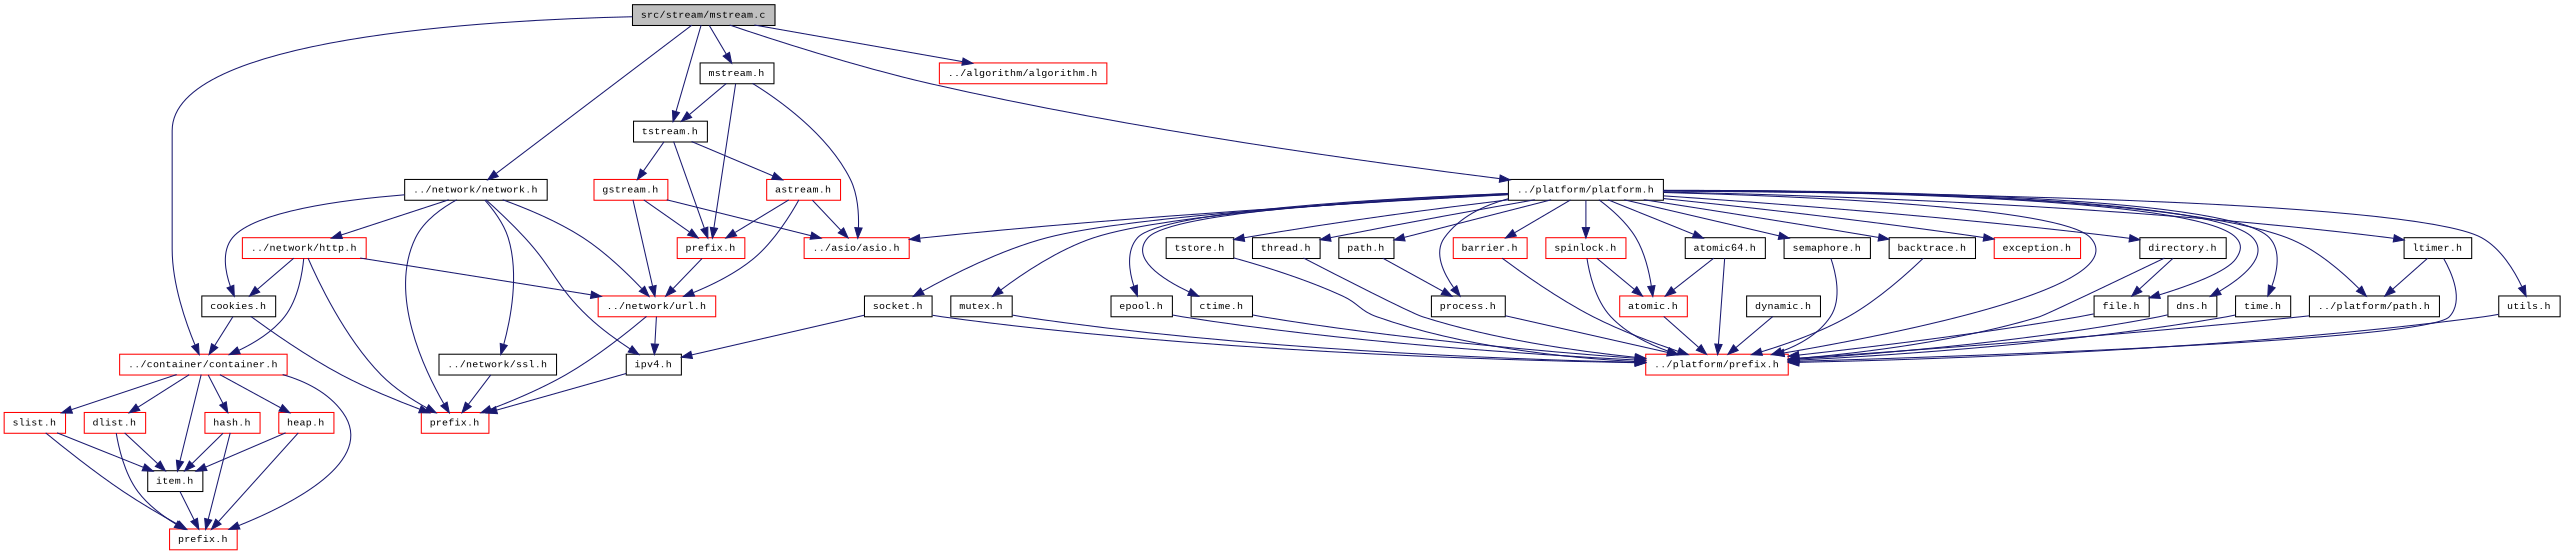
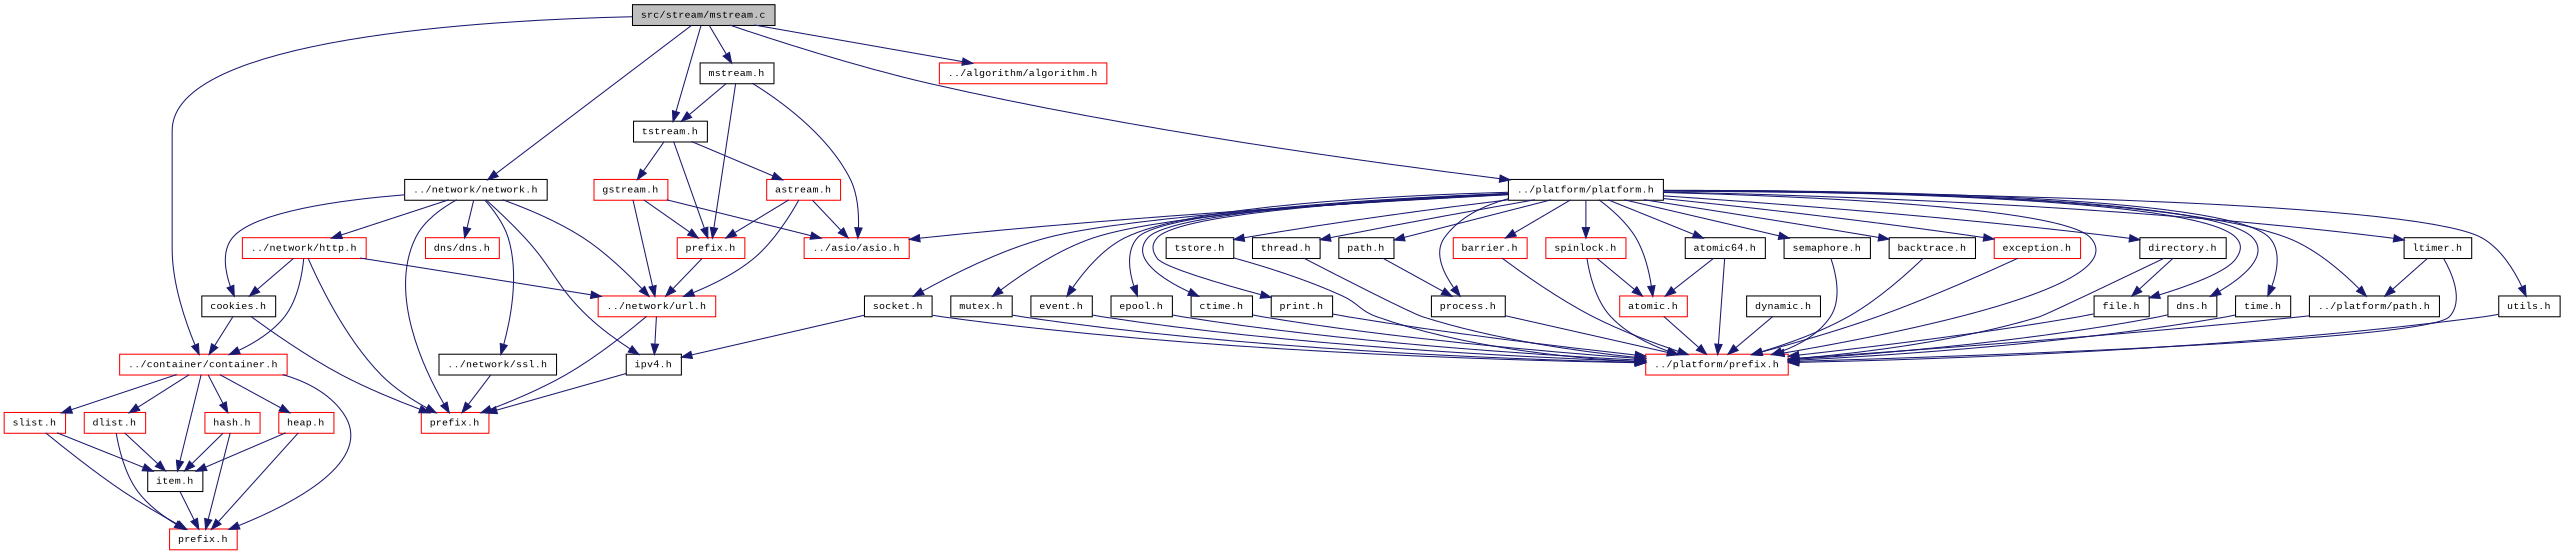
node "dns/dns.h": added
node "event.h": added
node "print.h": added
edge "exception.h" -> "../platform/prefix.h": added
